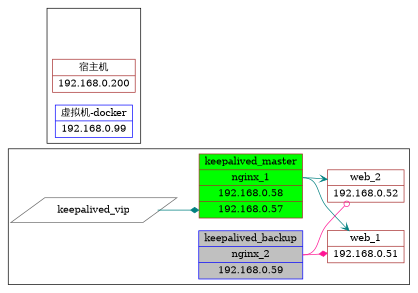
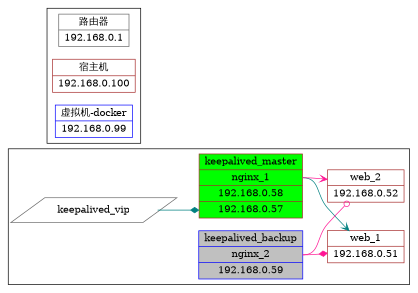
node "路由器": added
node "宿主机": text "192.168.0.200" -> "192.168.0.100"
edge "keepalived_master" -> "web_2": color teal -> deeppink
